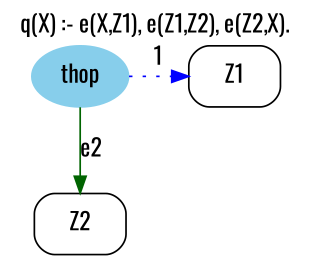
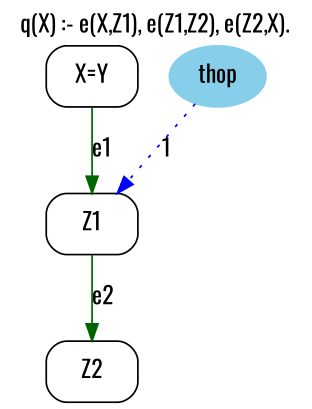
node "X=Y": added
edge "thop" -> "Z2": now "Z1" -> "Z2"
